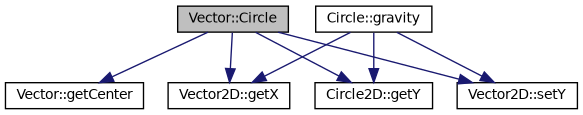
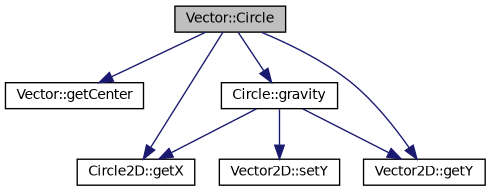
edge "Vector::Circle" -> "Vector2D::setY": now "Vector::Circle" -> "Circle::gravity"
node "Vector2D::getX": label "Vector2D::getX" -> "Circle2D::getX"
node "Circle2D::getY": label "Circle2D::getY" -> "Vector2D::getY"
